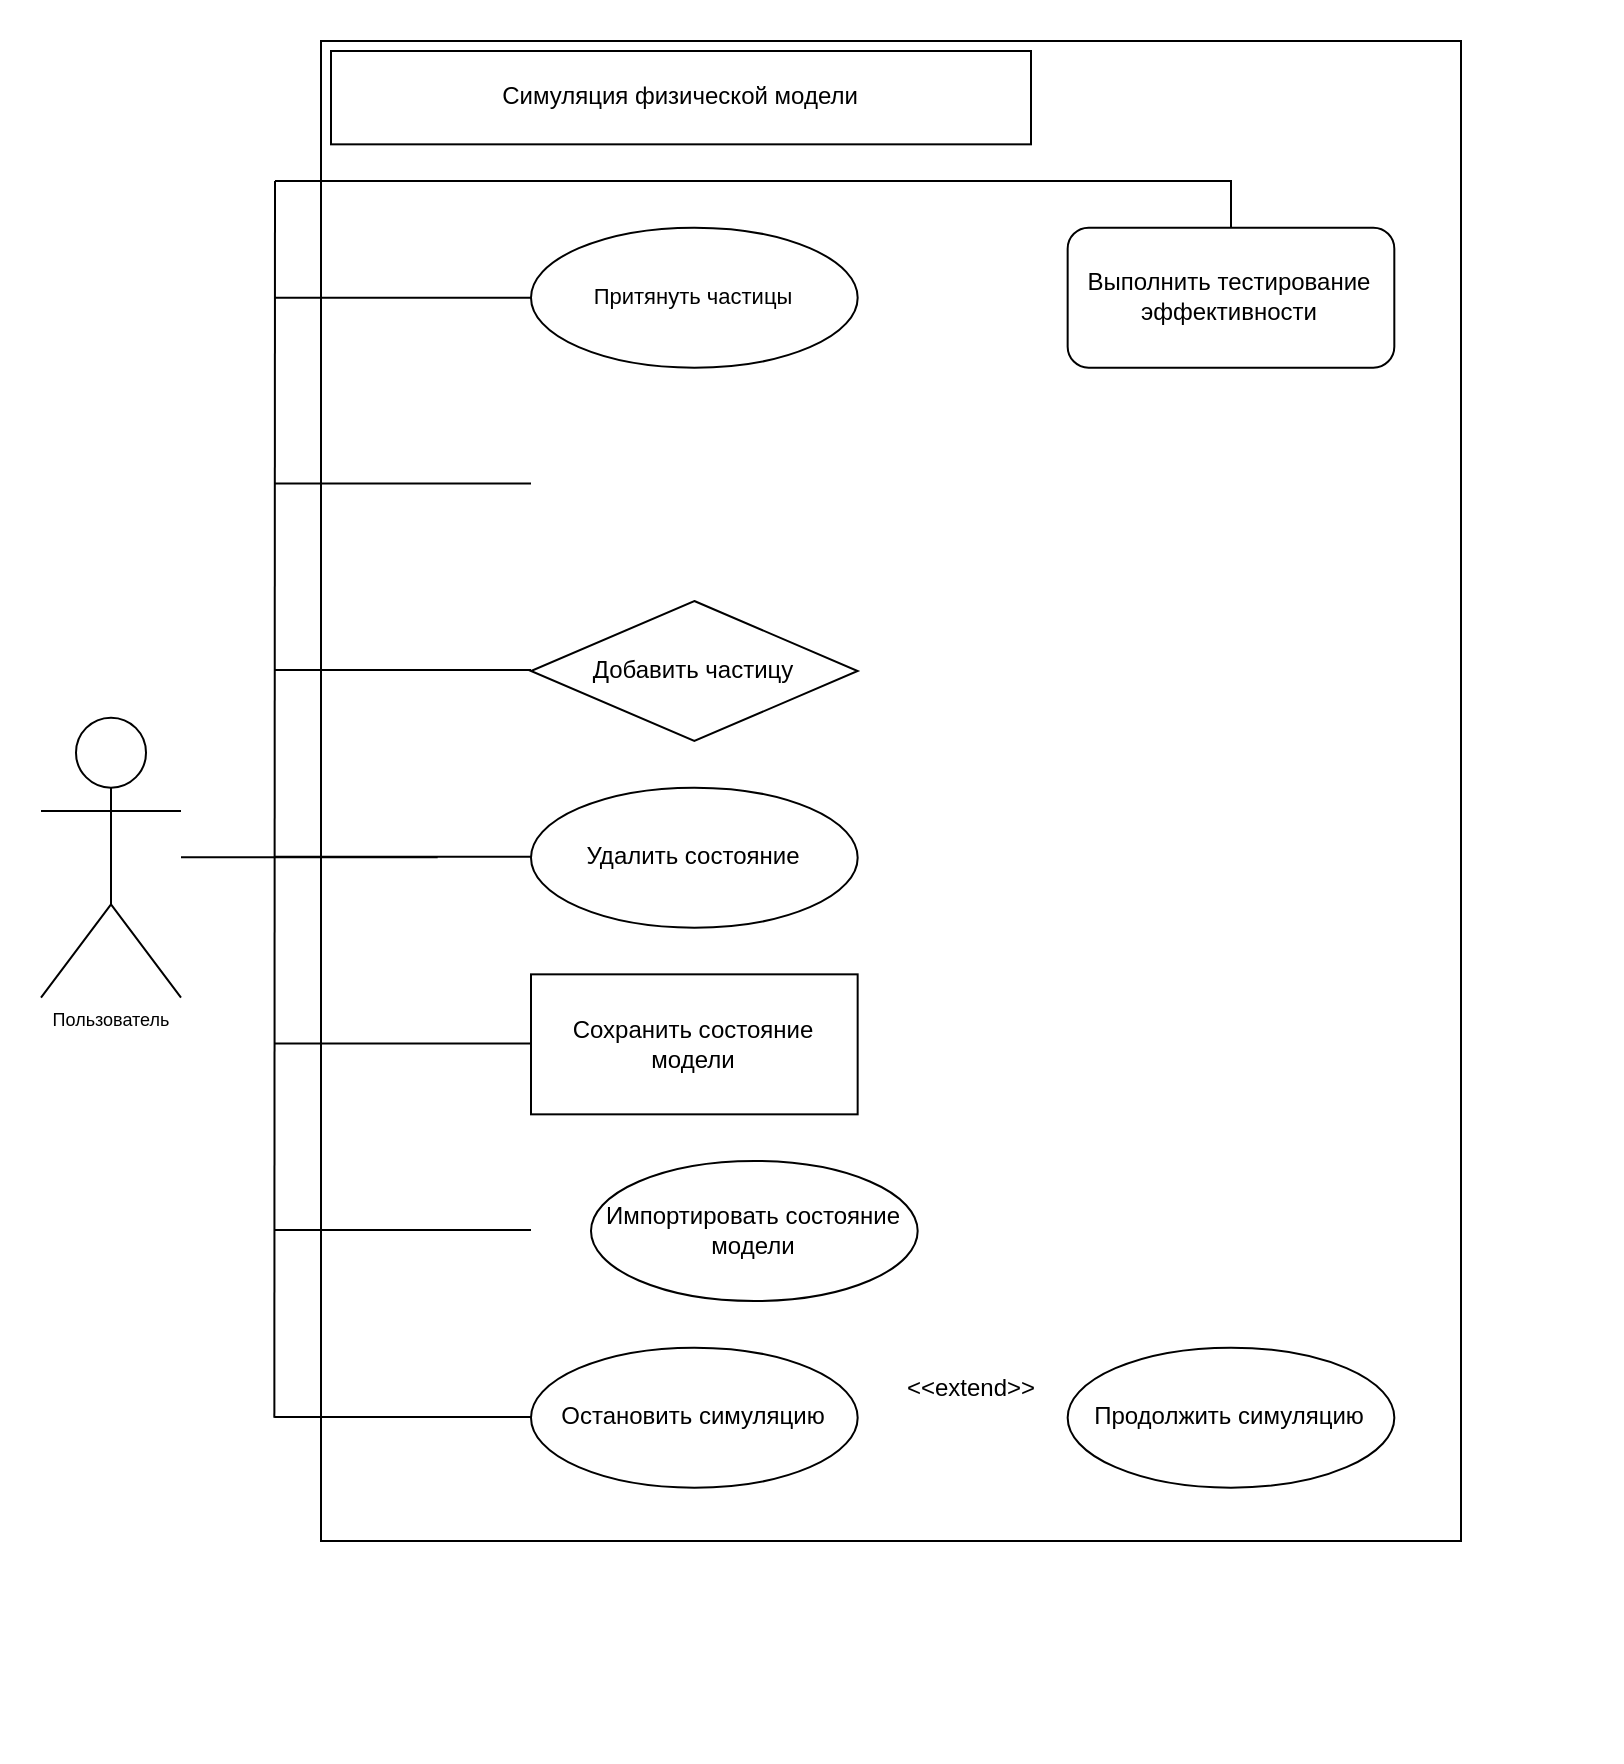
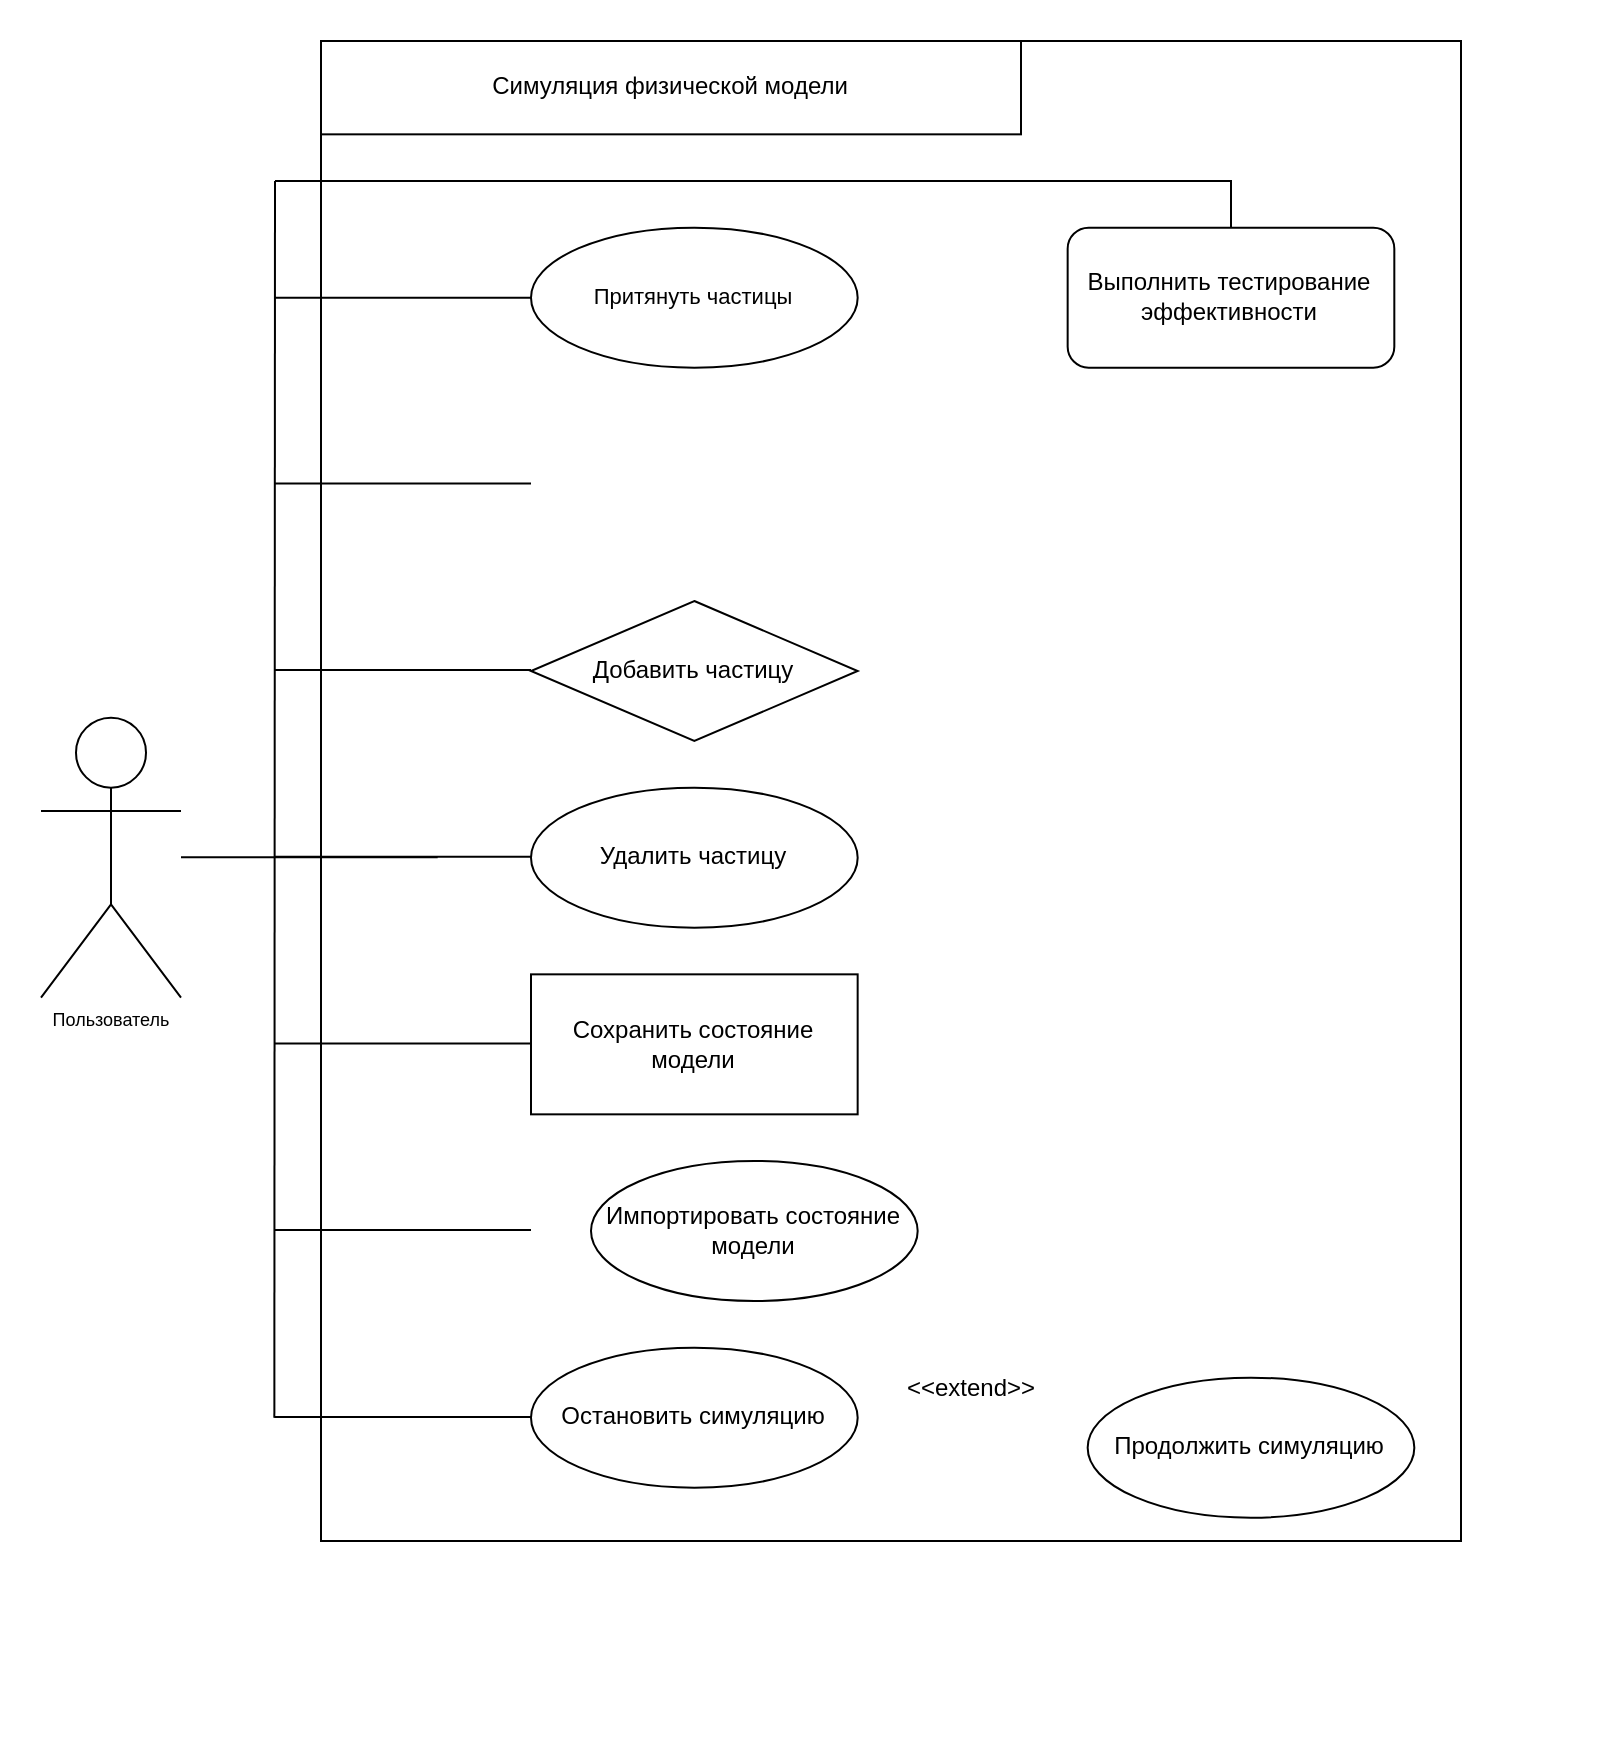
node "Симуляция физической модели": moved (681, 98) -> (671, 88)
node "Удалить состояние": label "Удалить состояние" -> "Удалить частицу"
node "Продолжить симуляцию": moved (1231, 1418) -> (1251, 1448)
